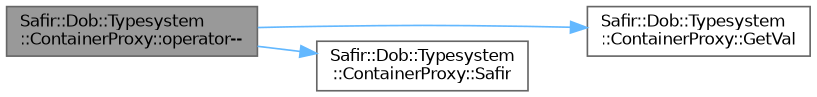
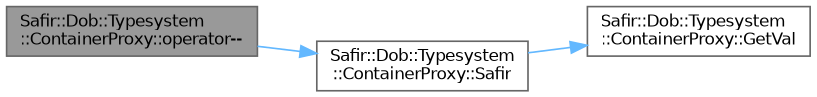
edge "Safir::Dob::Typesystem ::ContainerProxy::operator--" -> "Safir::Dob::Typesystem ::ContainerProxy::GetVal": now "Safir::Dob::Typesystem ::ContainerProxy::Safir" -> "Safir::Dob::Typesystem ::ContainerProxy::GetVal"
